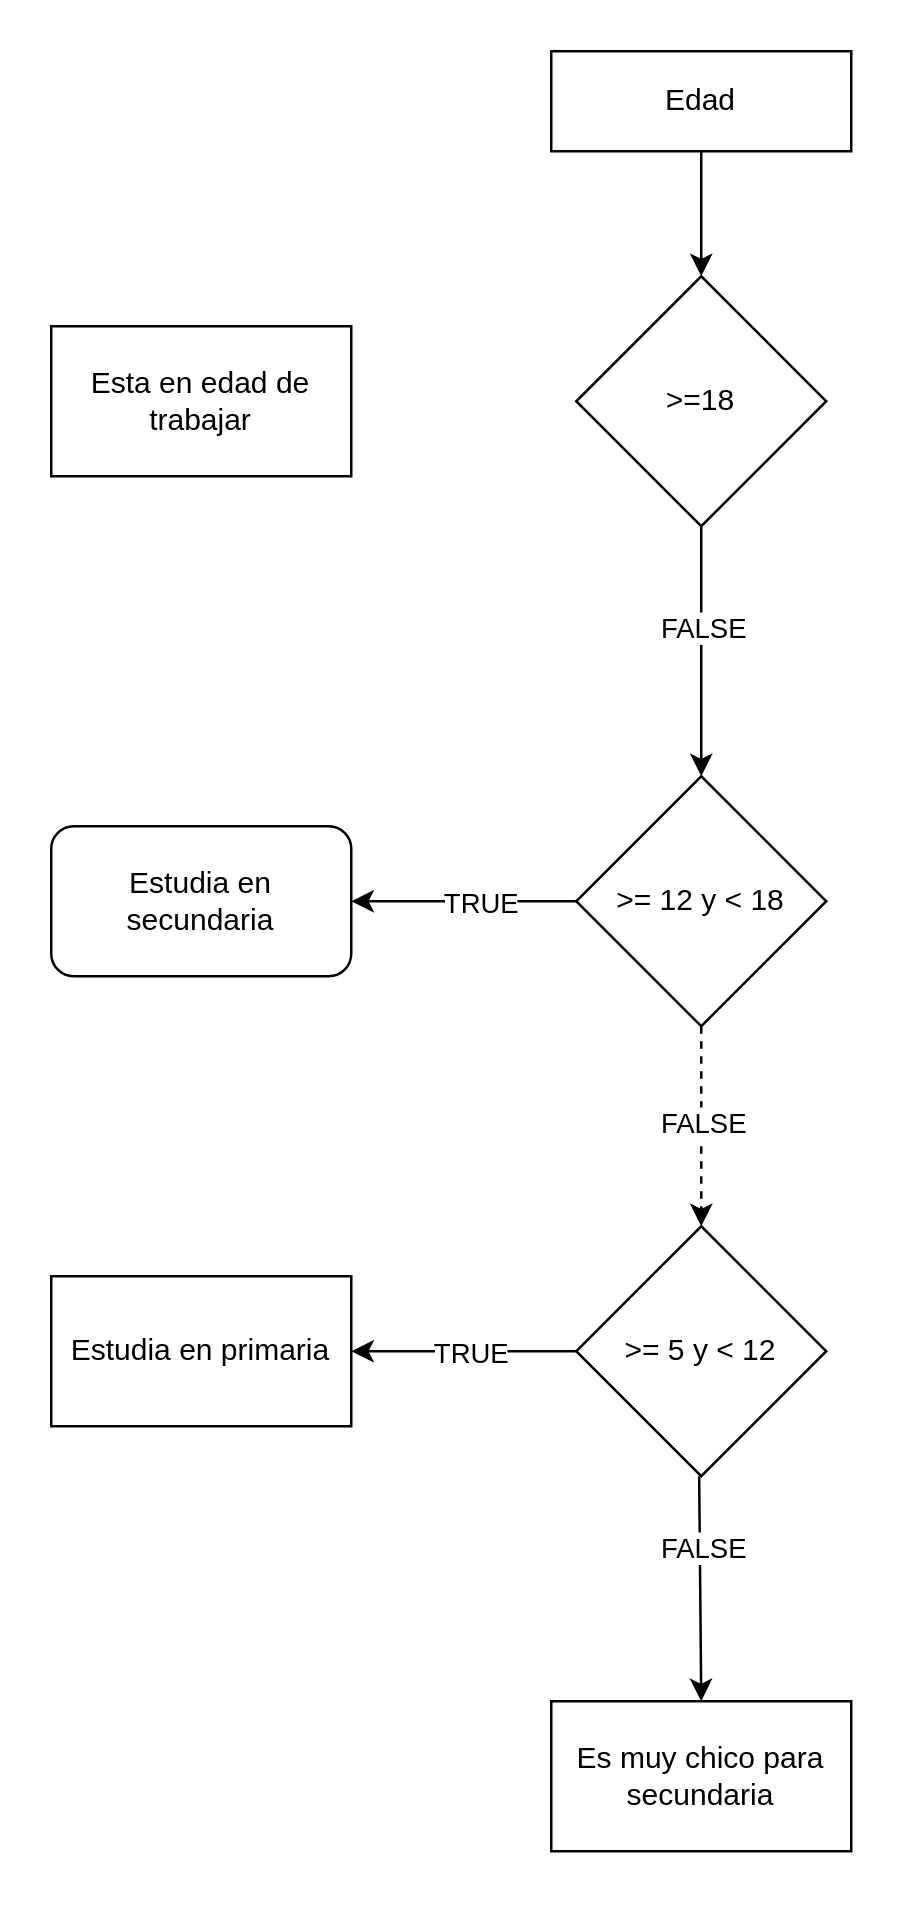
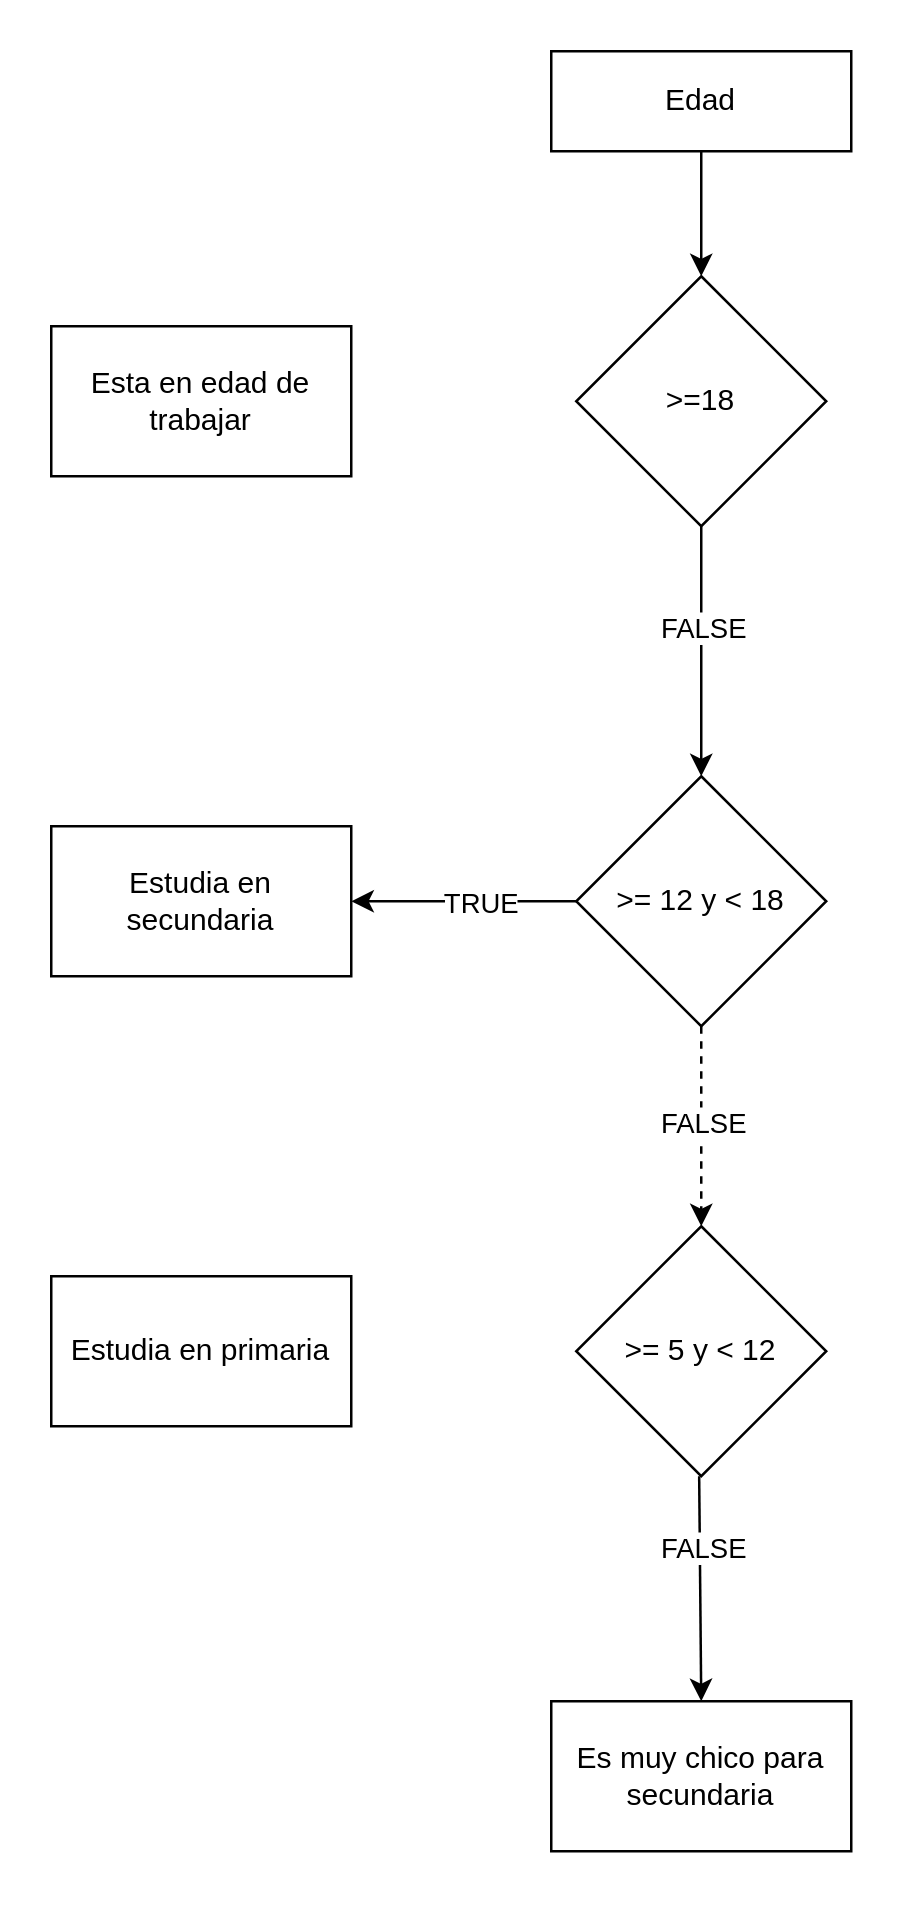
node "Estudia en secundaria": shape rounded rectangle -> rectangle
edge ">= 5 y < 12" -> "Estudia en primaria": removed, label "TRUE"
